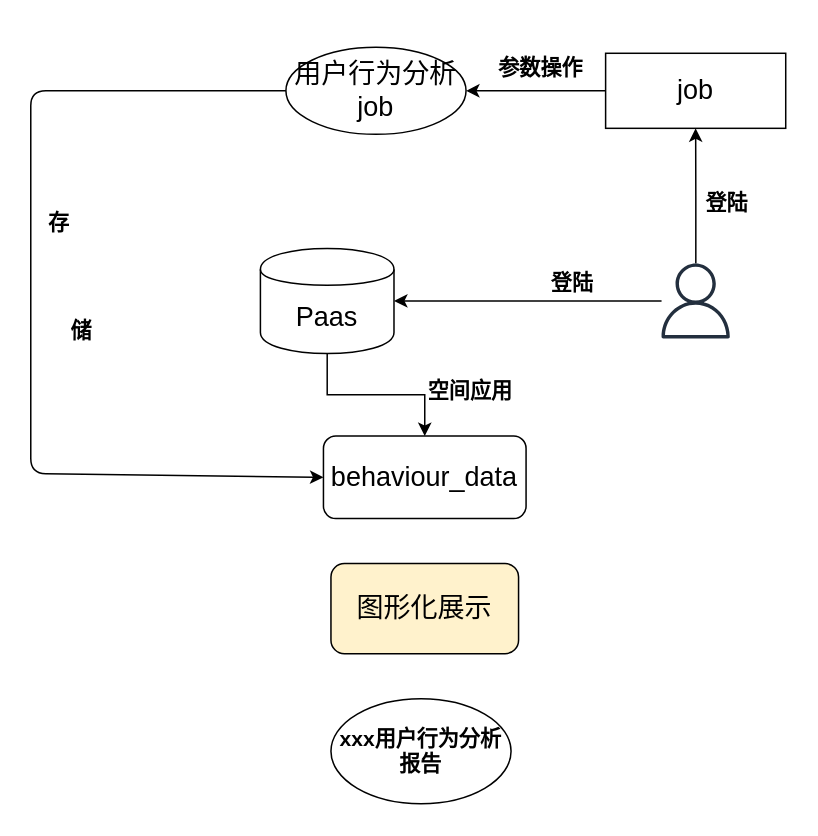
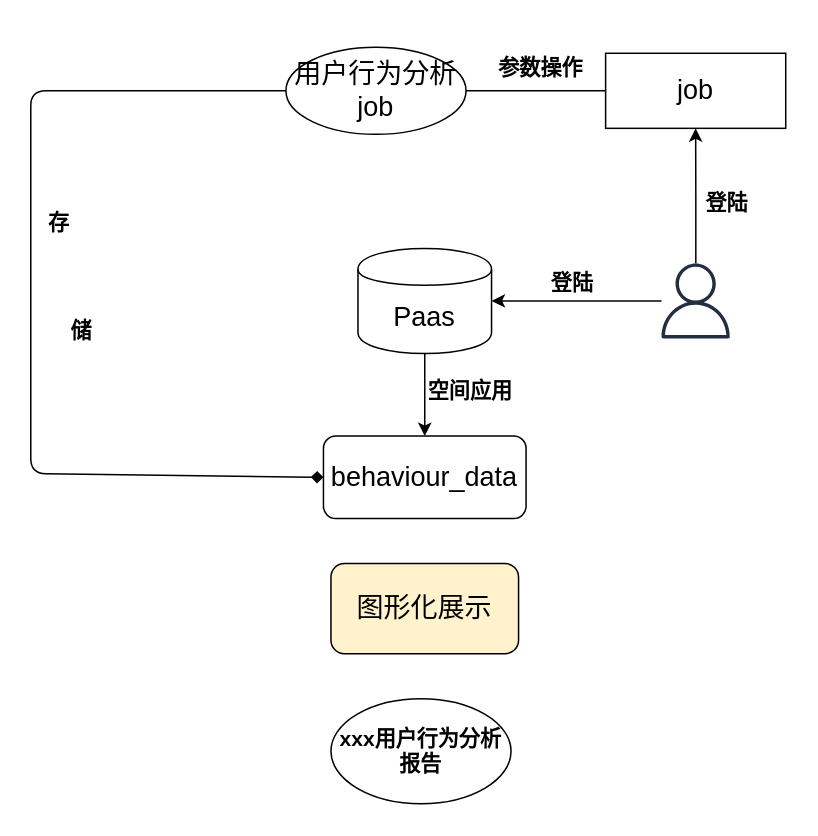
edge "job" -> "用户行为分析job": arrowhead classic -> none
node "Paas": moved (327, 301) -> (425, 301)
edge "用户行为分析job" -> "behaviour_data": arrowhead classic -> diamond
